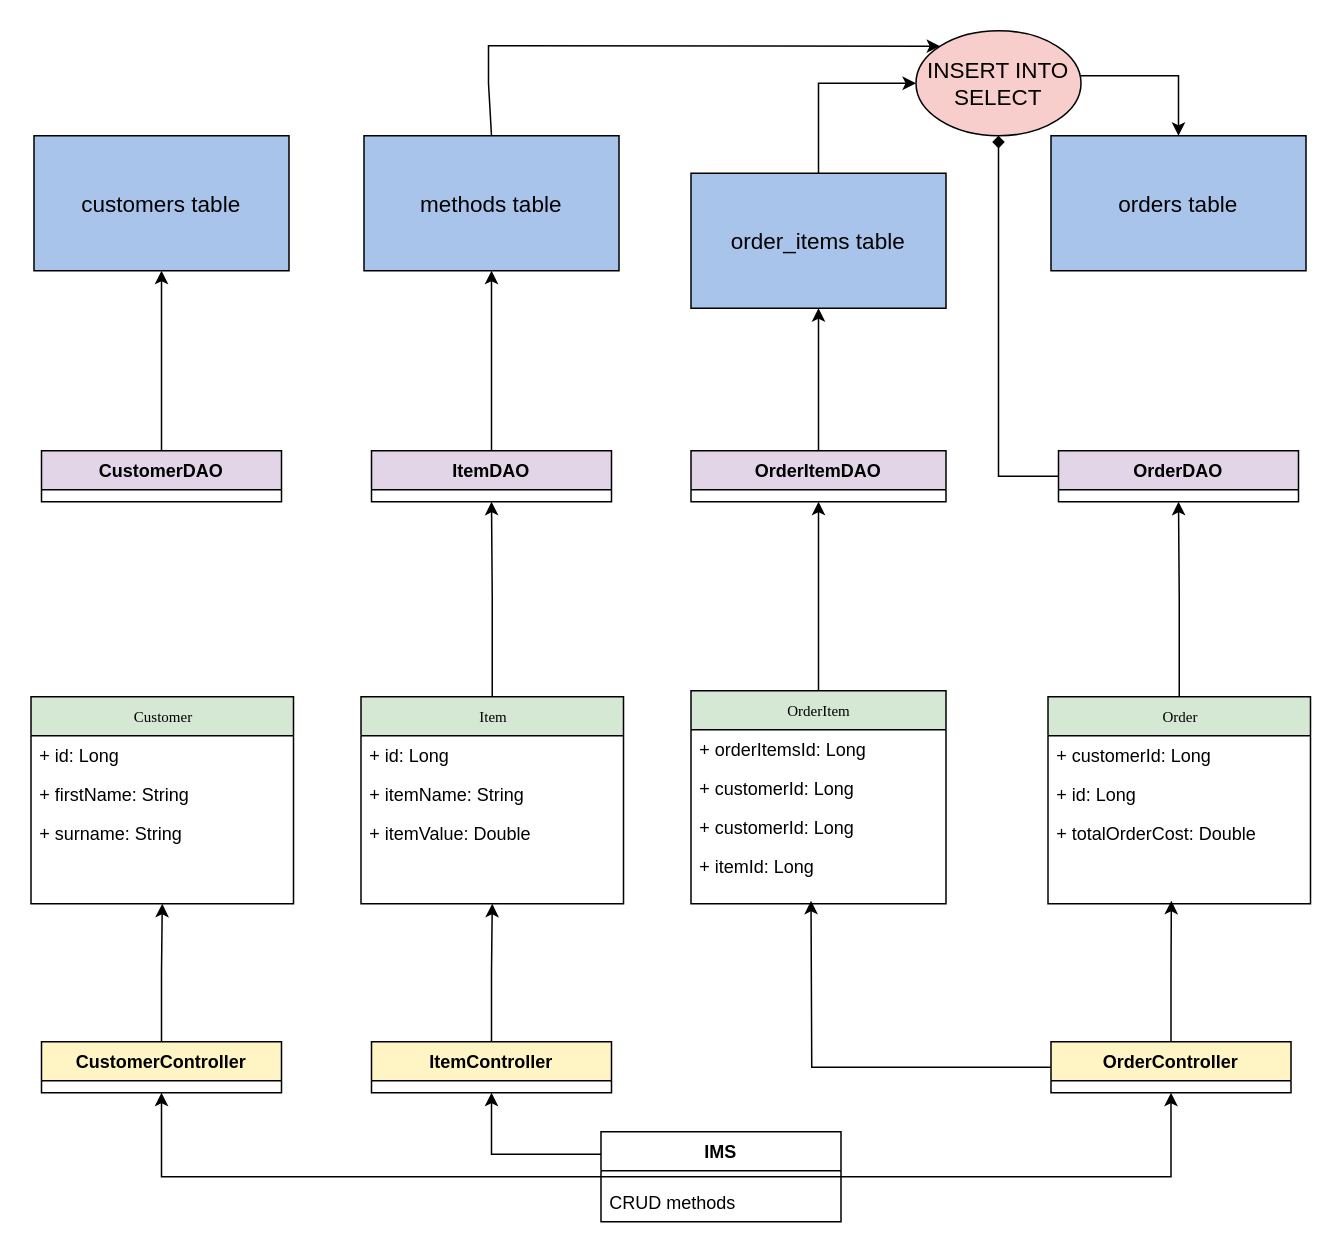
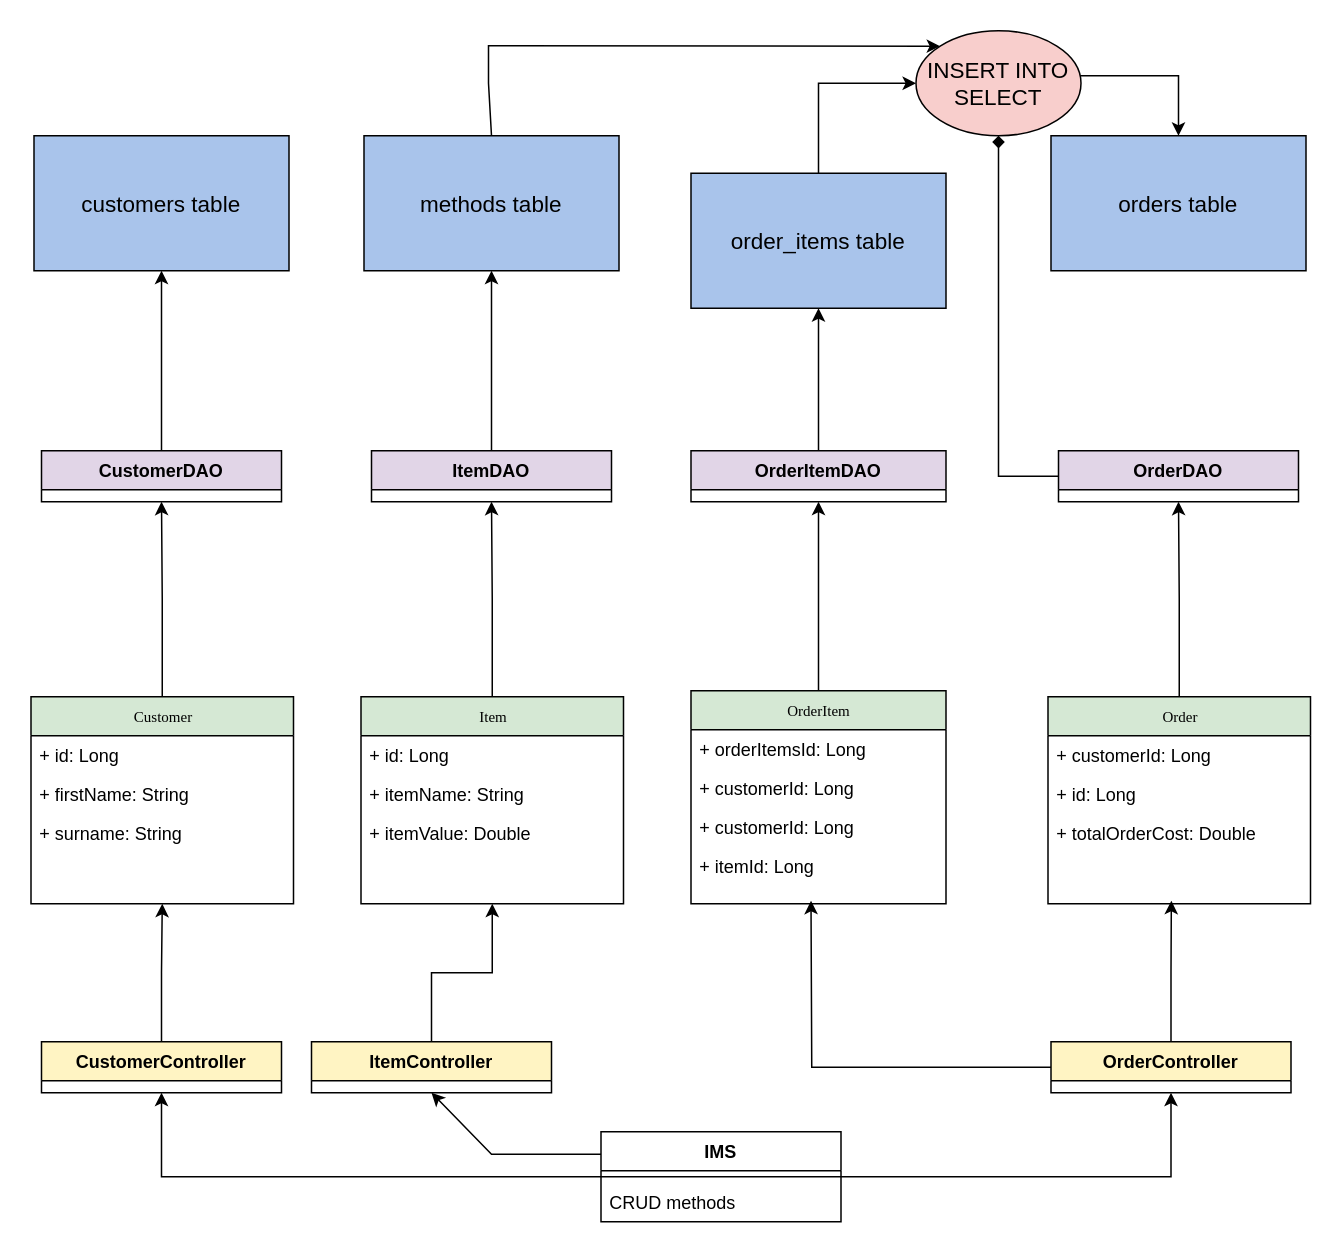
edge "Customer" -> "CustomerDAO": added
node "ItemController": moved (491, 1067) -> (431, 1067)
